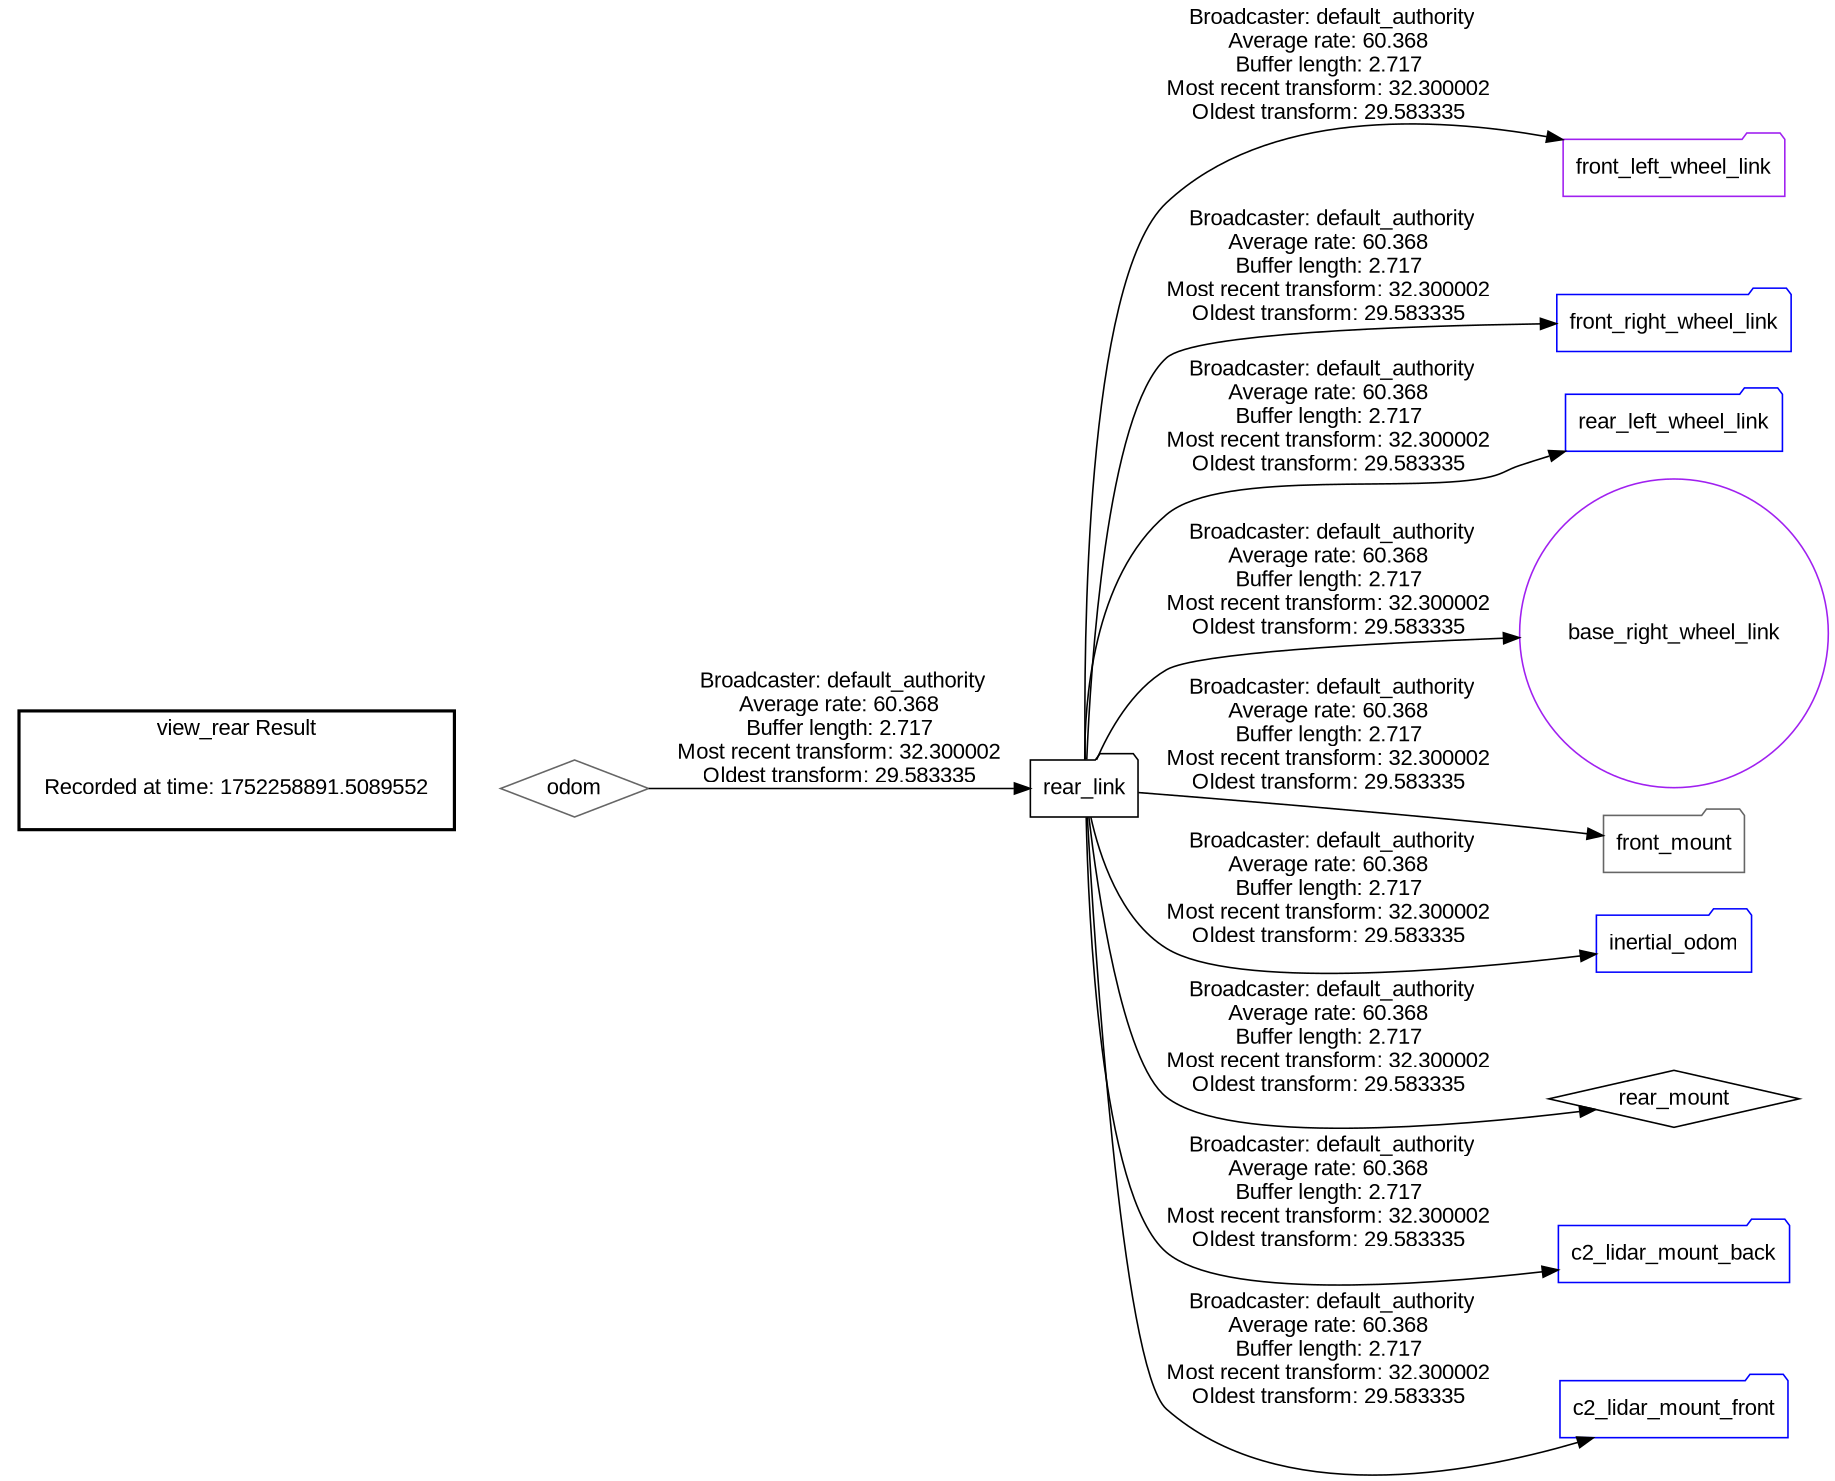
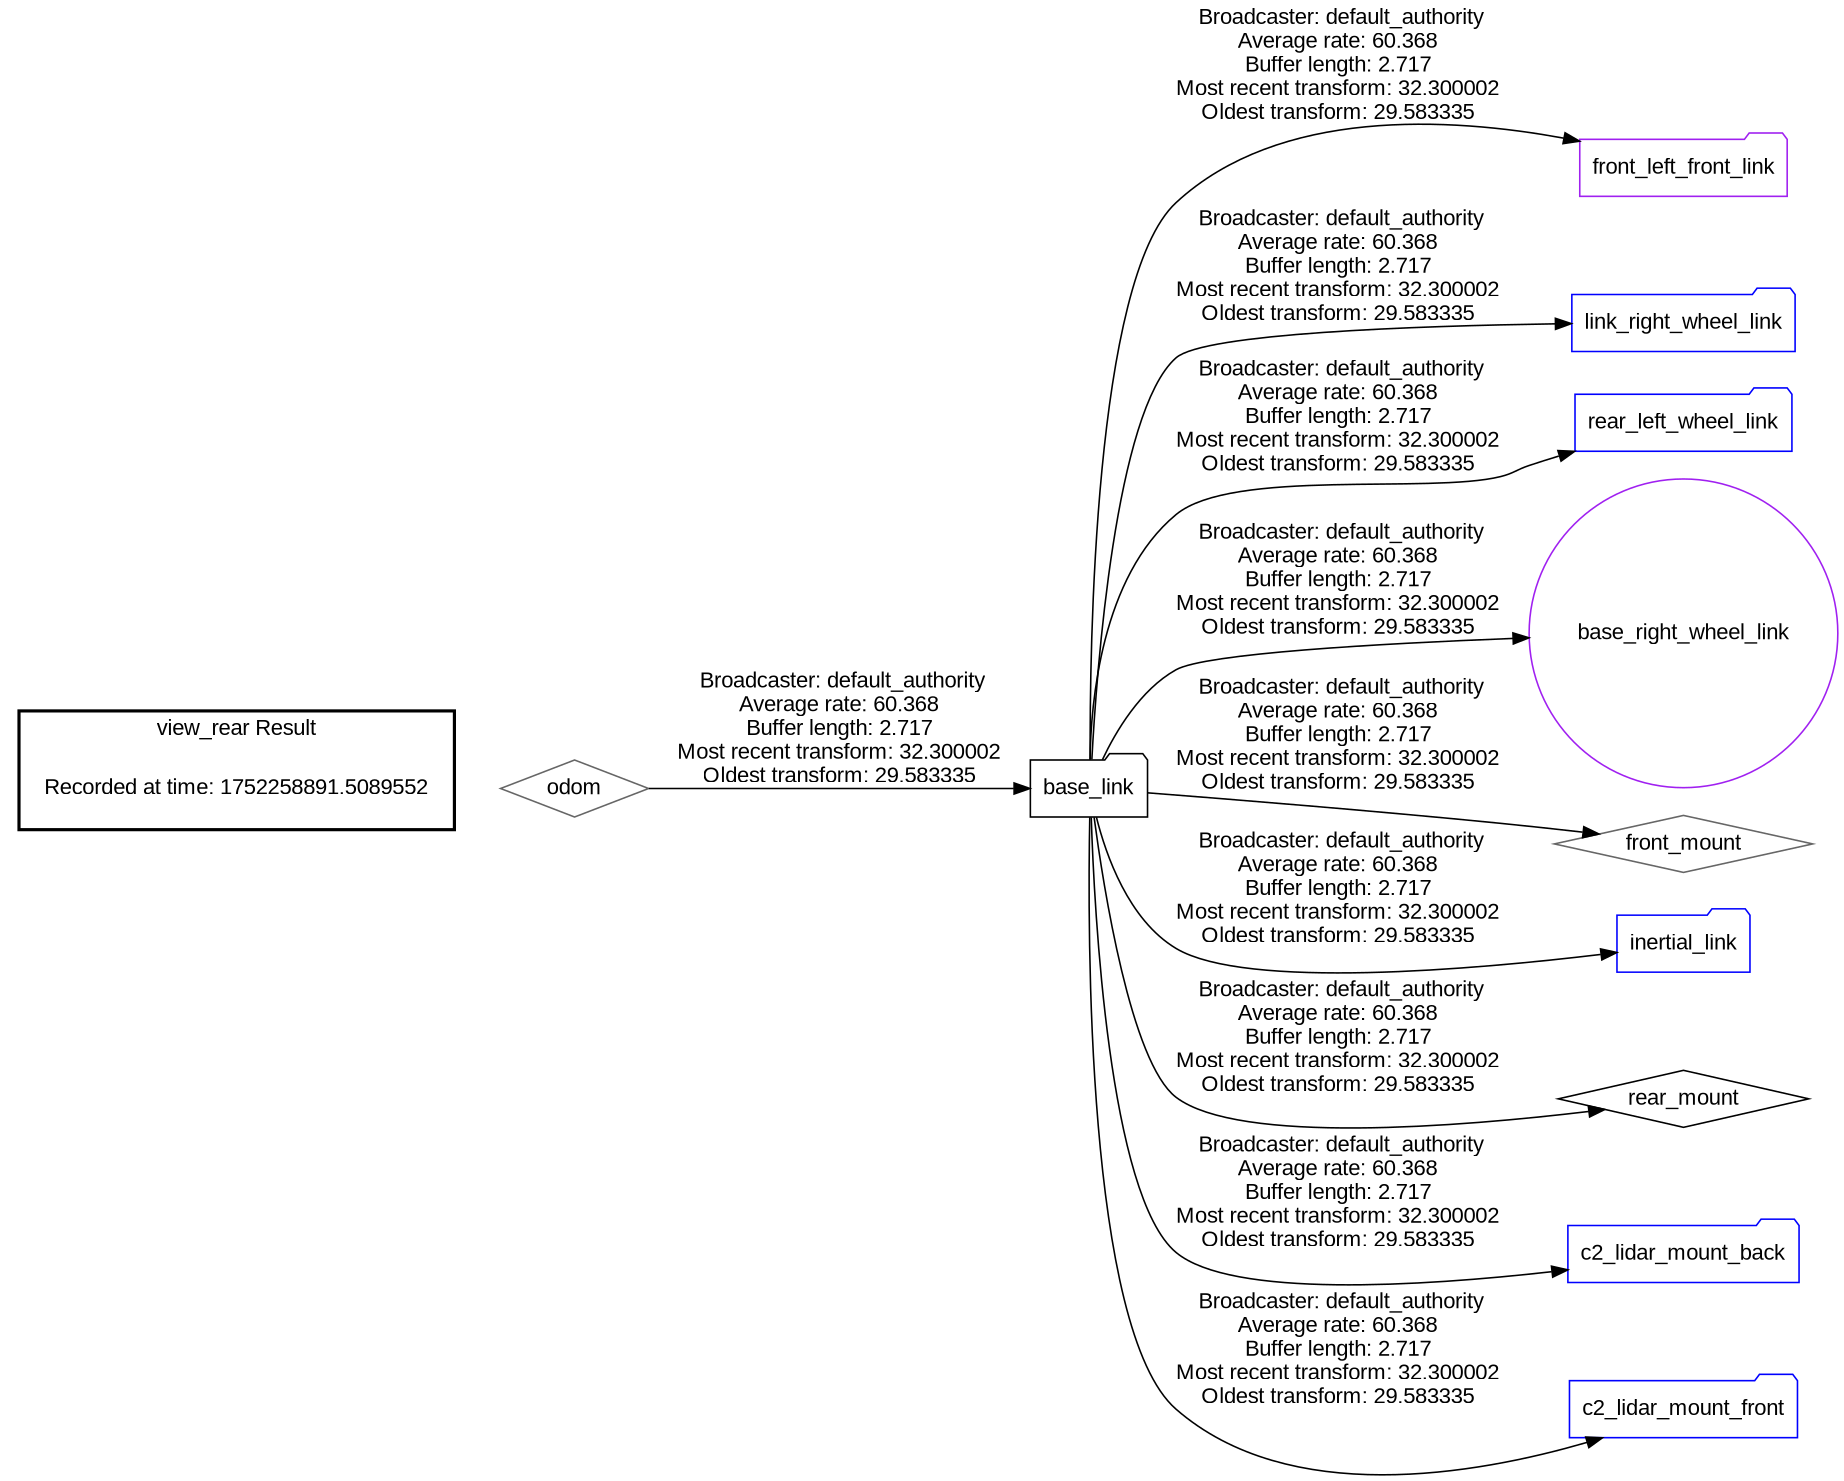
node "front_left_wheel_link": label "front_left_wheel_link" -> "front_left_front_link"
node "front_right_wheel_link": label "front_right_wheel_link" -> "link_right_wheel_link"
node "rear_link": label "rear_link" -> "base_link"
node "front_mount": shape folder -> diamond
node "inertial_odom": label "inertial_odom" -> "inertial_link"
